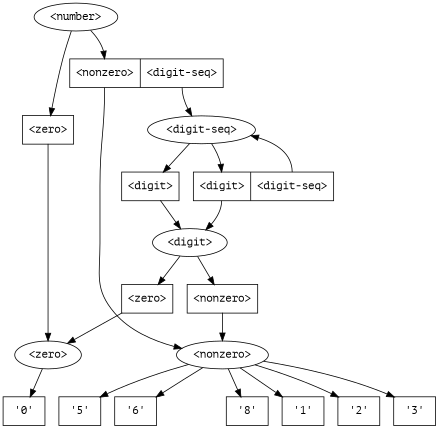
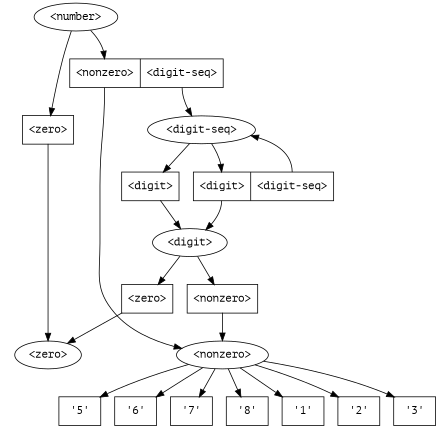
node "'0'": removed
node "'7'": added
